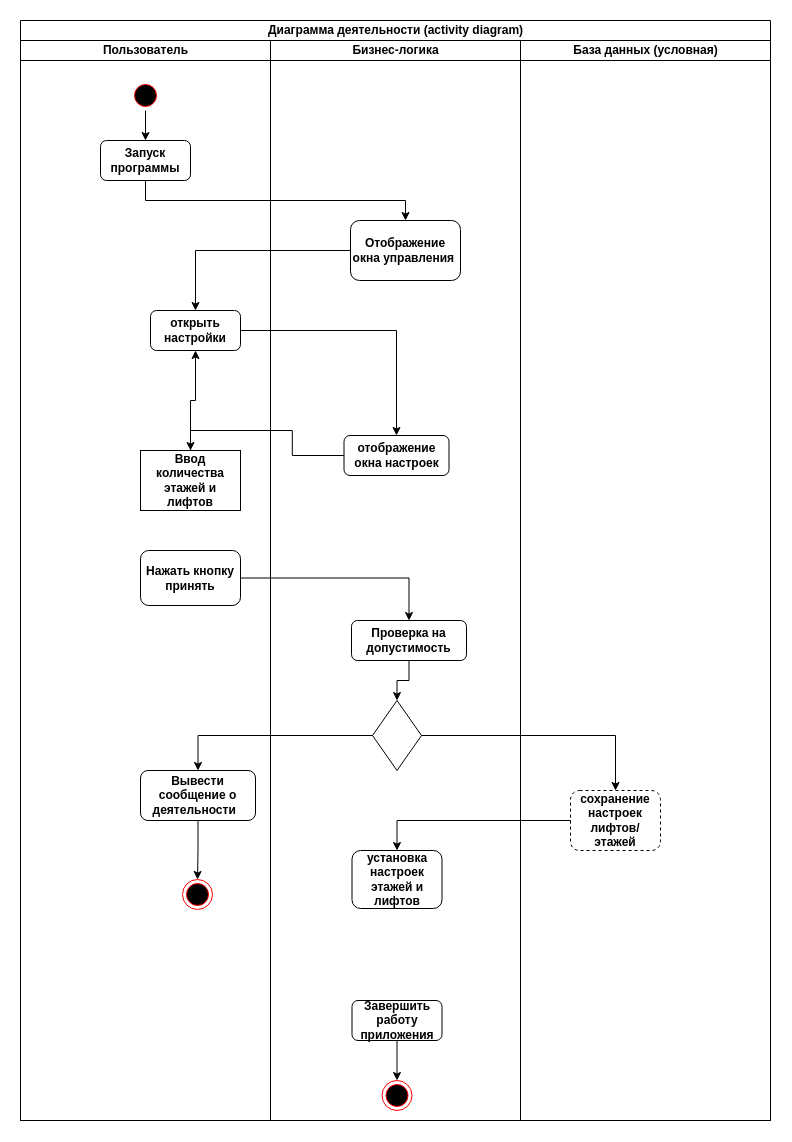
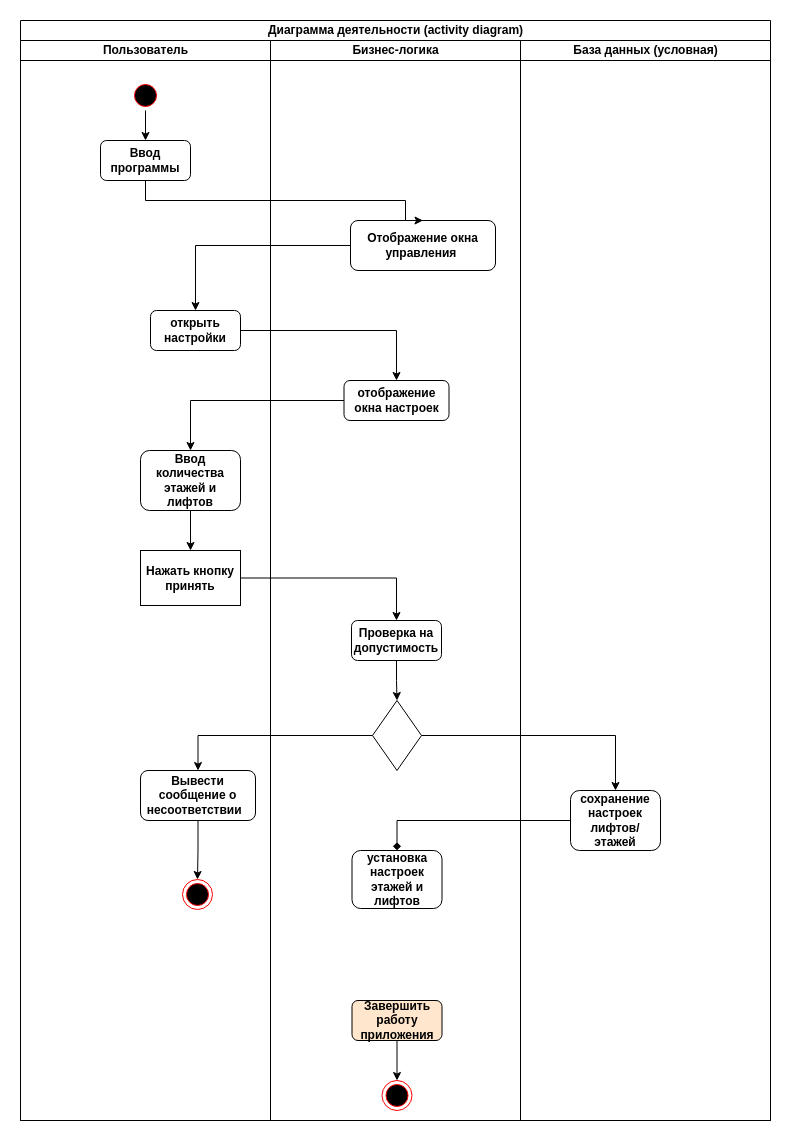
node "Запуск программы": label "Запуск программы" -> "Ввод программы"
node "Отображение окна управления": size 110x60 -> 145x50
edge "Ввод количества этажей и лифтов" -> "открыть настройки": now "Ввод количества этажей и лифтов" -> "Нажать кнопку принять"
node "отображение окна настроек": moved (397, 456) -> (397, 401)
node "Ввод количества этажей и лифтов": shape rectangle -> rounded rectangle
node "Нажать кнопку принять": shape rounded rectangle -> rectangle
node "Проверка на допустимость": size 115x40 -> 90x40
node "Вывести сообщение о деятельности": label "Вывести сообщение о деятельности" -> "Вывести сообщение о несоответствии"
node "сохранение настроек лифтов/этажей": style dashed -> solid
edge "сохранение настроек лифтов/этажей" -> "установка настроек этажей и лифтов": arrowhead classic -> diamond
node "Завершить работу приложения": fillcolor #ffffff -> #ffe6cc
